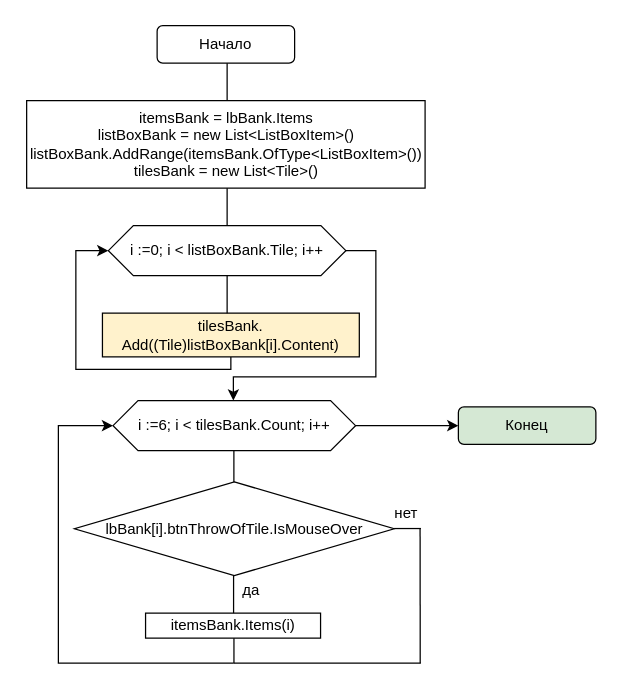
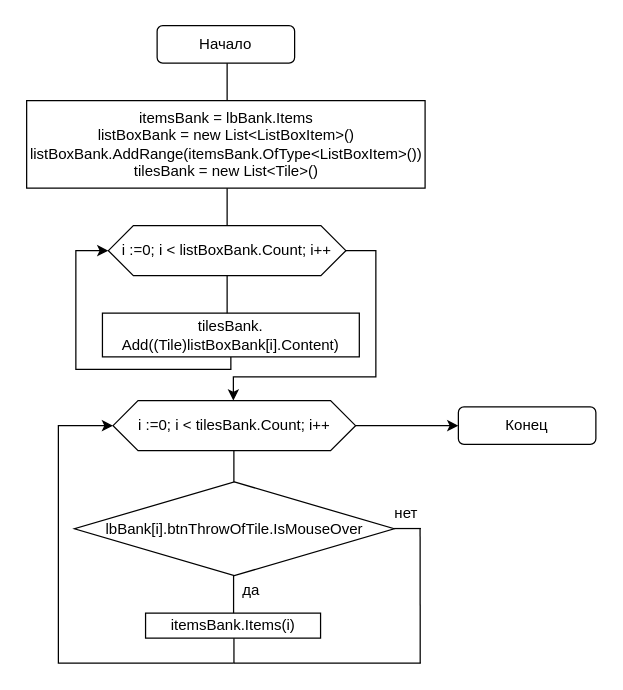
node "i :=0; i < listBoxBank.Tile; i++": label "i :=0; i < listBoxBank.Tile; i++" -> "i :=0; i < listBoxBank.Count; i++"
node "tilesBank. Add((Tile)listBoxBank[i].Content)": fillcolor #fff2cc -> #ffffff
node "i :=6; i < tilesBank.Count; i++": label "i :=6; i < tilesBank.Count; i++" -> "i :=0; i < tilesBank.Count; i++"
node "Конец": fillcolor #d5e8d4 -> #ffffff
